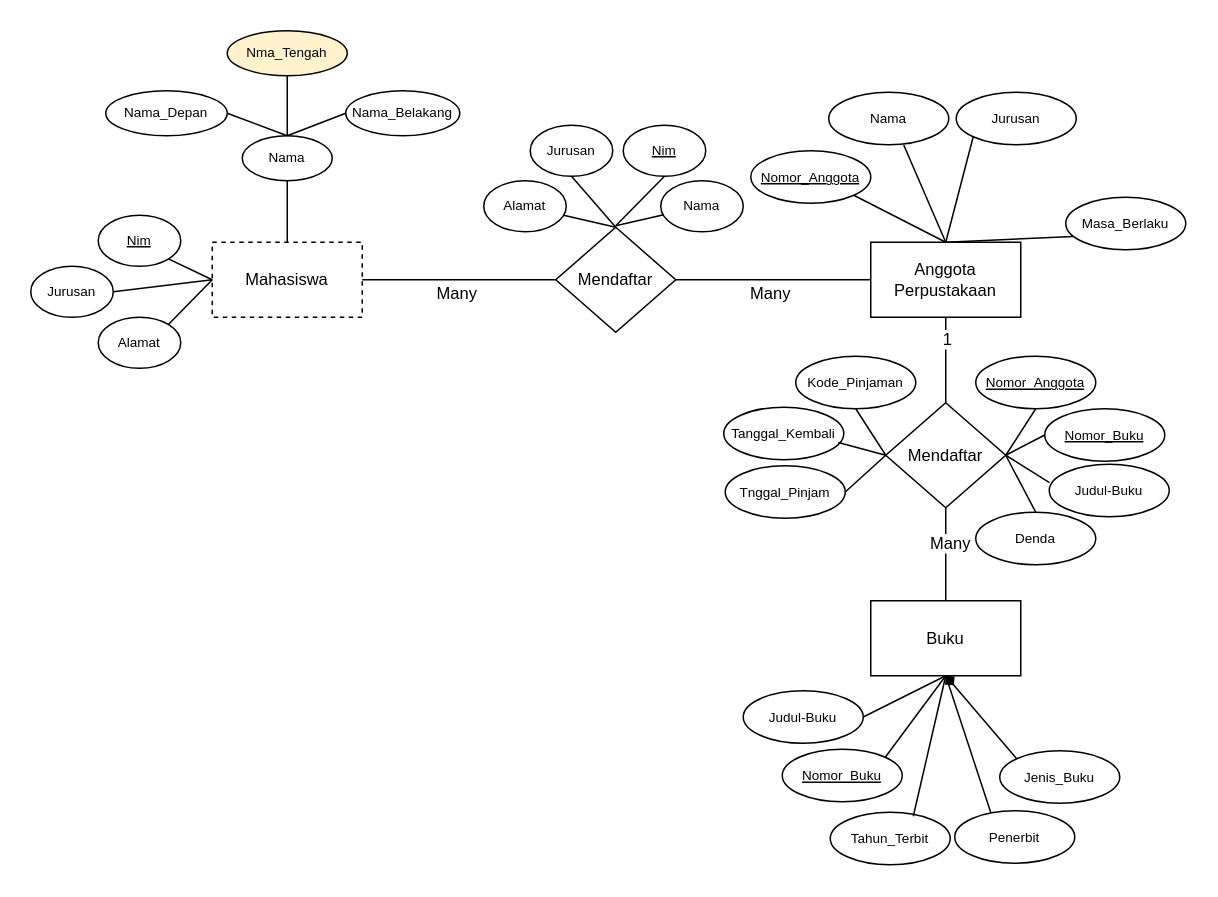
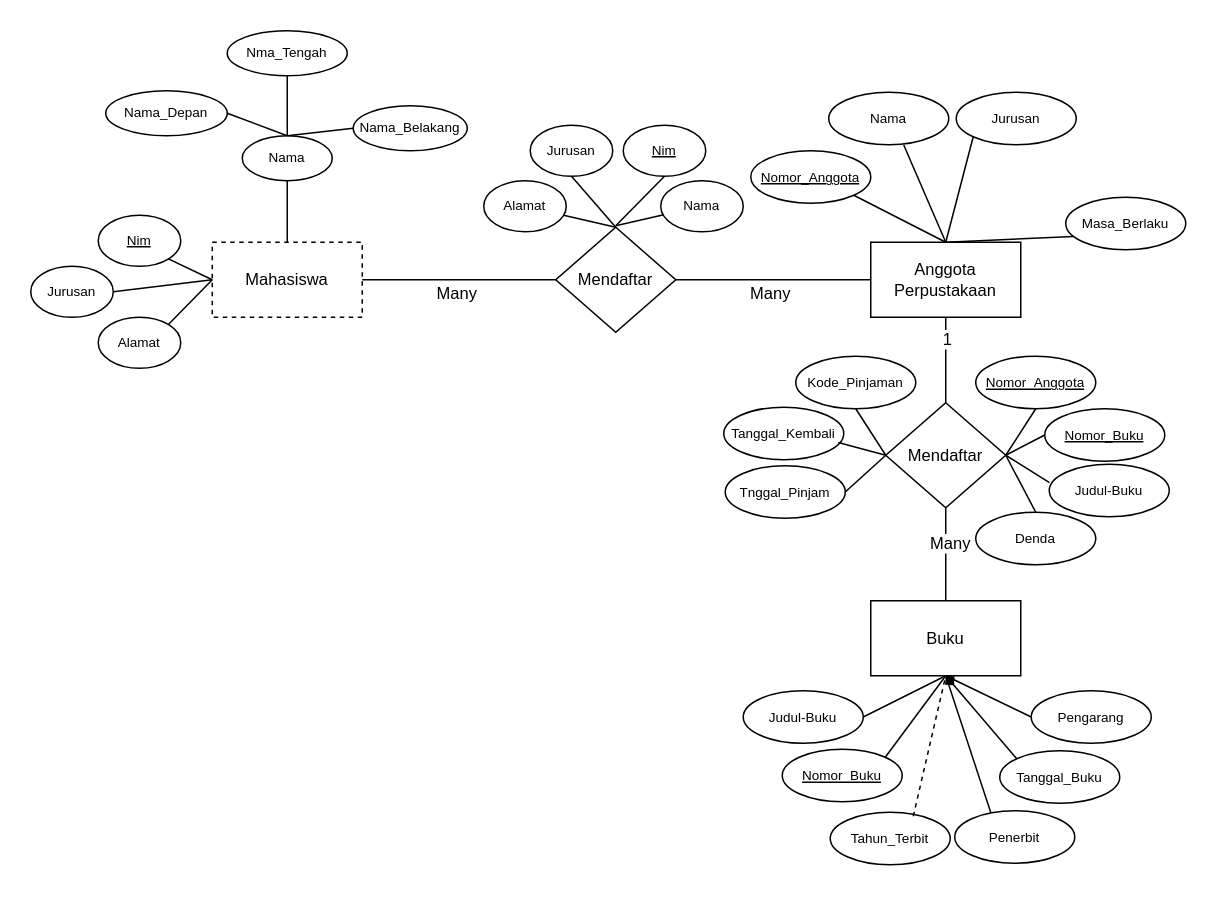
node "Nma_Tengah": fillcolor #fff2cc -> #ffffff
node "Nama_Belakang": moved (403, 113) -> (410, 128)
edge "Buku" -- "Pengarang": added
node "Pengarang": added
edge "Buku" -- "Tahun_Terbit": style solid -> dashed
node "Jenis_Buku": label "Jenis_Buku" -> "Tanggal_Buku"
